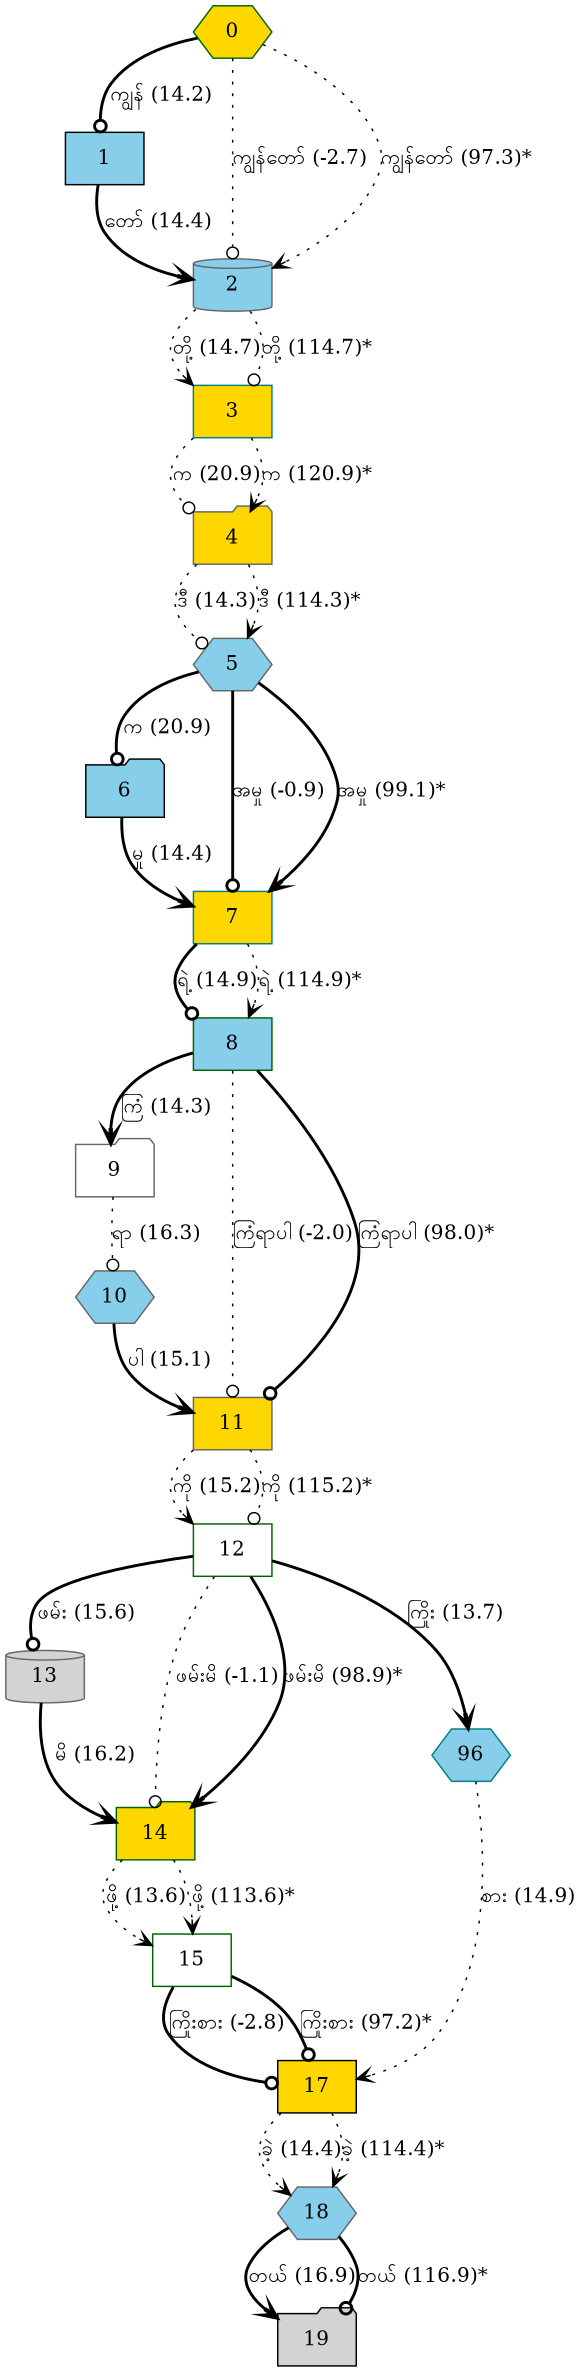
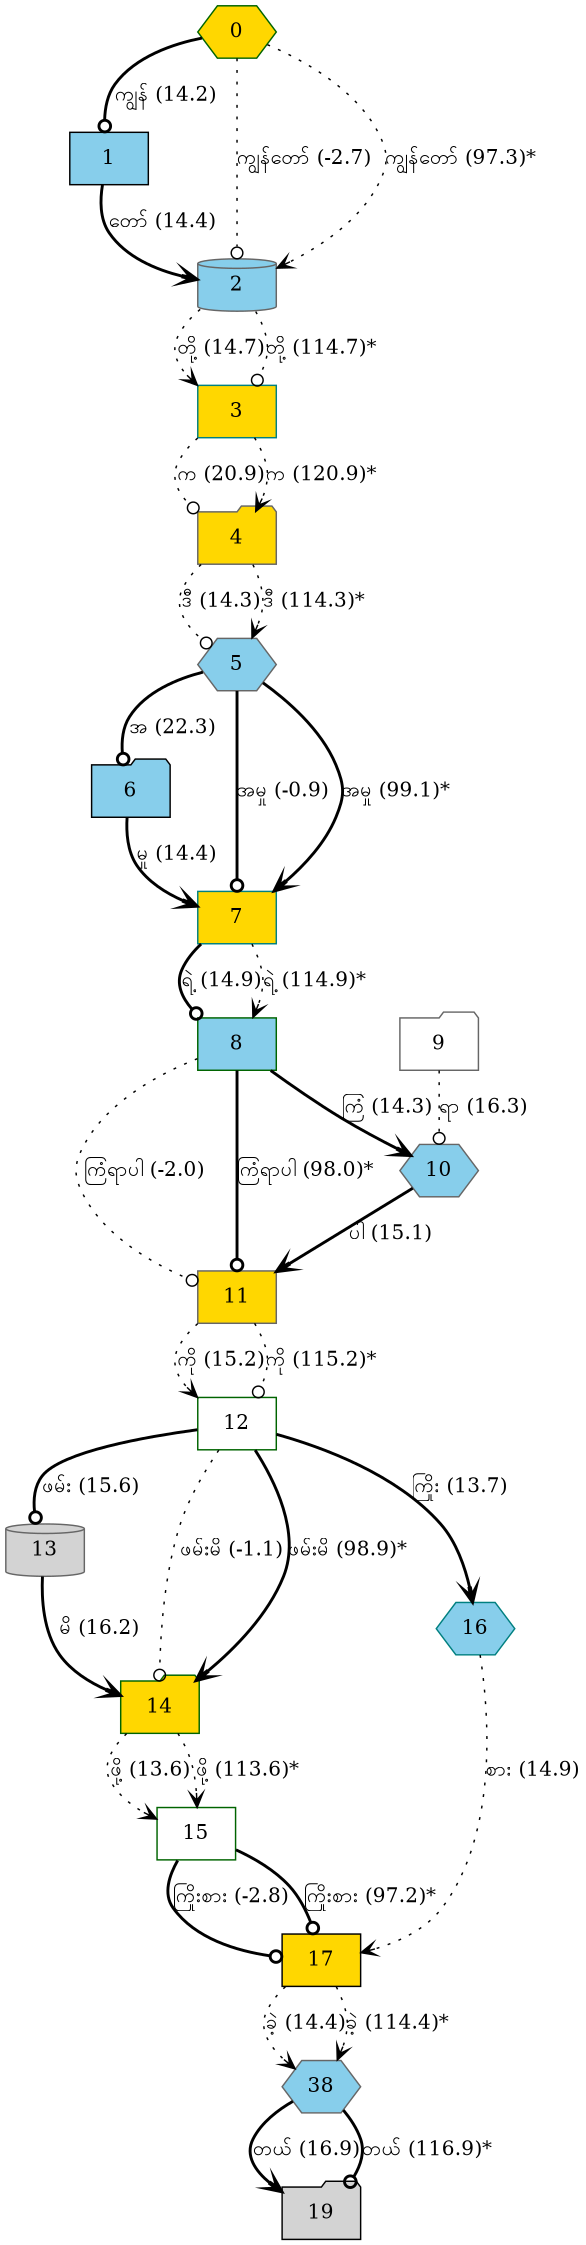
edge "5" -> "6": label "က (20.9)" -> "အ (22.3)"
edge "8" -> "9": now "8" -> "10"
node "96": label "96" -> "16"
node "18": label "18" -> "38"
